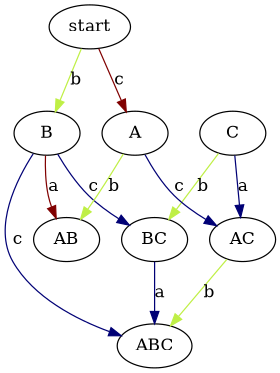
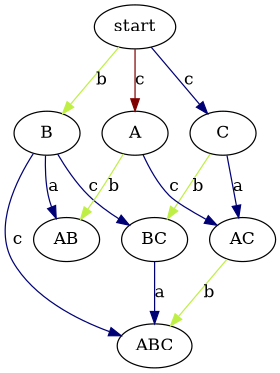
edge "start" -> "C": added, label "c"
edge "B" -> "AB": color #800000 -> #000075
